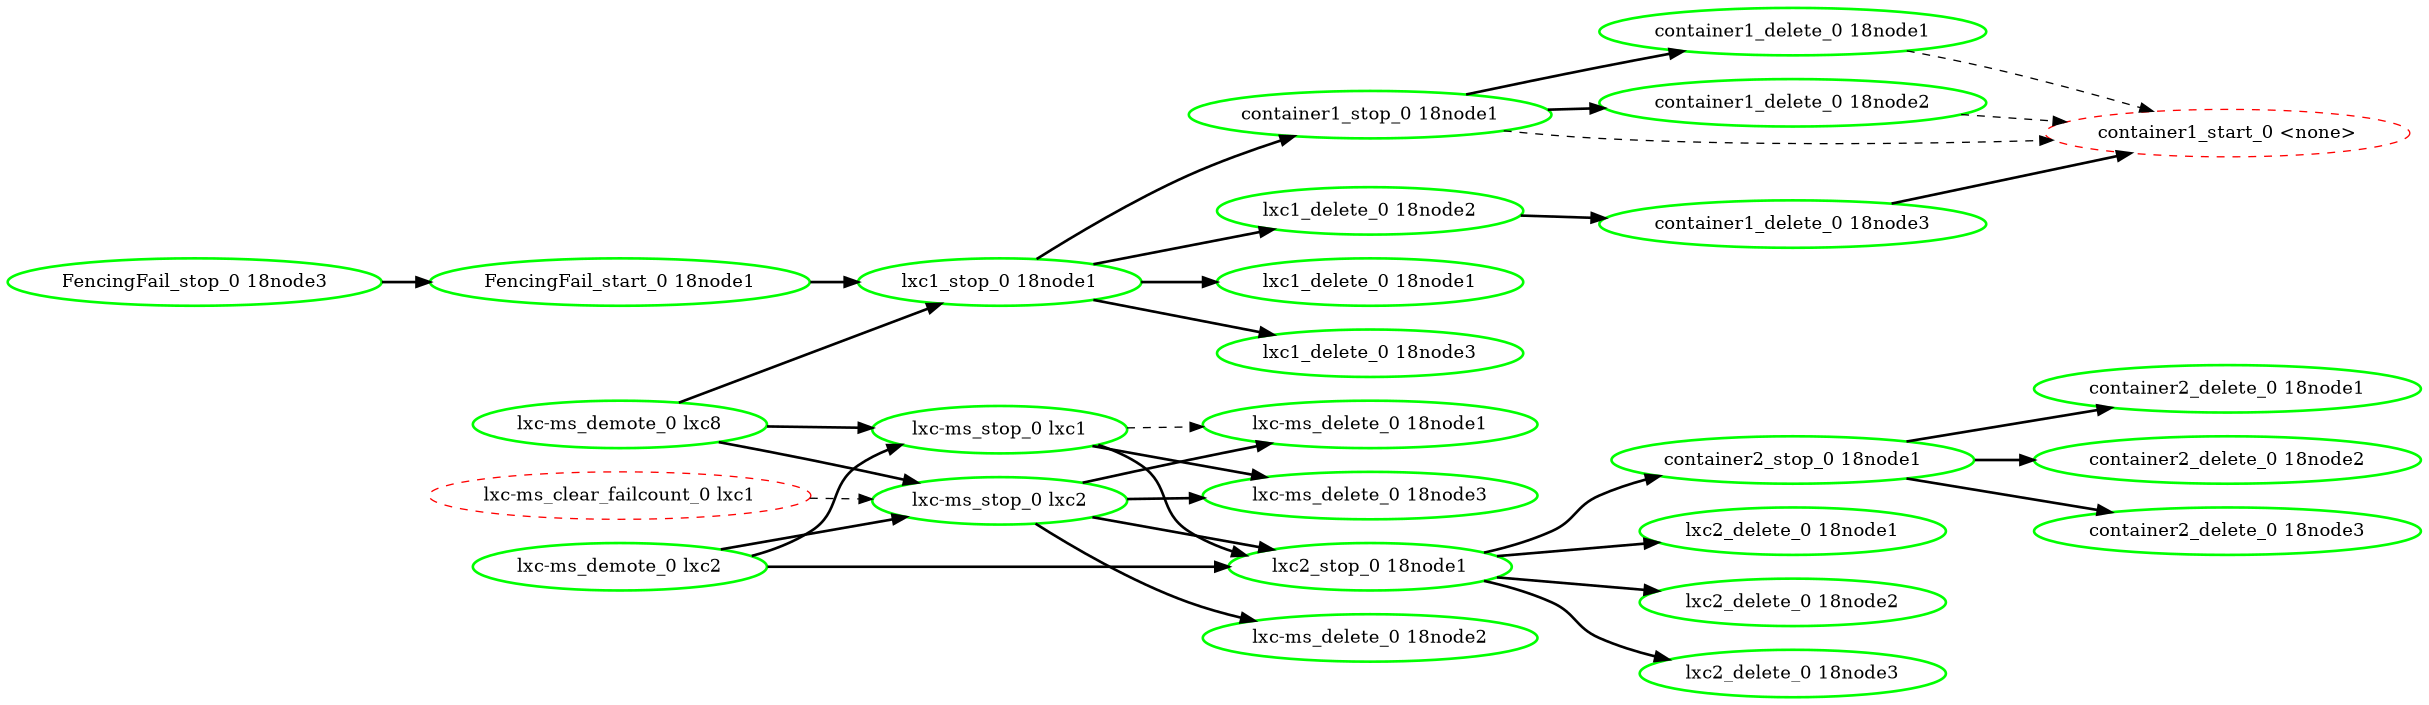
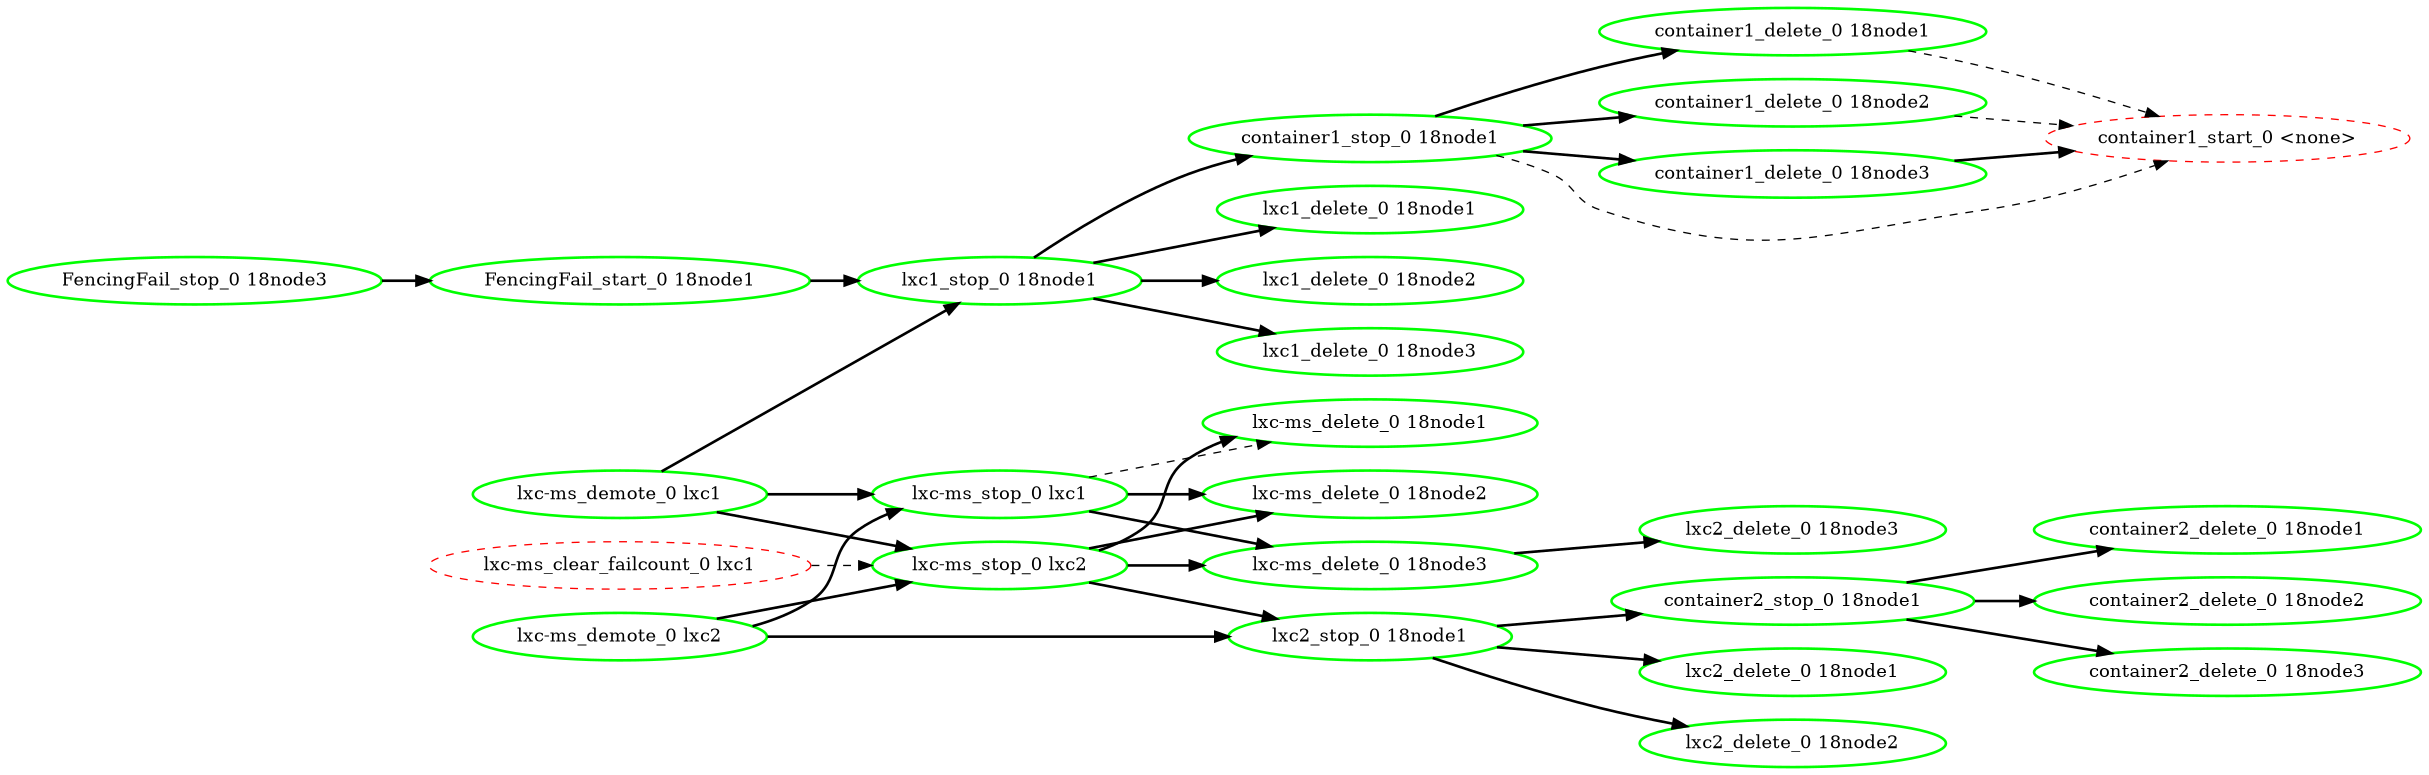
edge "lxc1_delete_0 18node2" -> "container1_delete_0 18node3": now "container1_stop_0 18node1" -> "container1_delete_0 18node3"
node "lxc-ms_demote_0 lxc8": label "lxc-ms_demote_0 lxc8" -> "lxc-ms_demote_0 lxc1"
edge "lxc-ms_stop_0 lxc1" -> "lxc2_stop_0 18node1": now "lxc-ms_stop_0 lxc1" -> "lxc-ms_delete_0 18node2"
edge "lxc2_stop_0 18node1" -> "lxc2_delete_0 18node3": now "lxc-ms_delete_0 18node3" -> "lxc2_delete_0 18node3"
